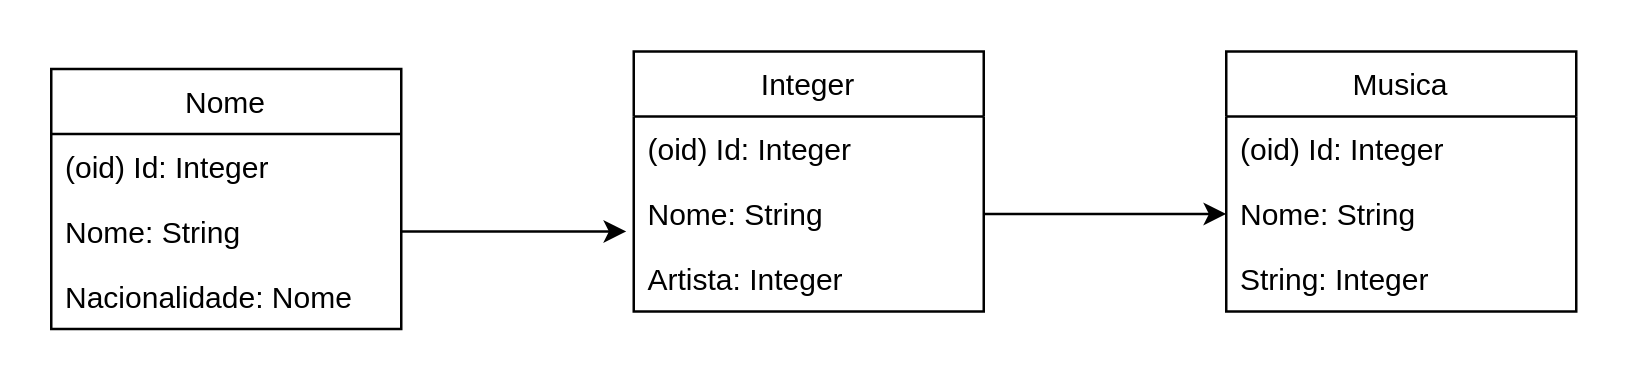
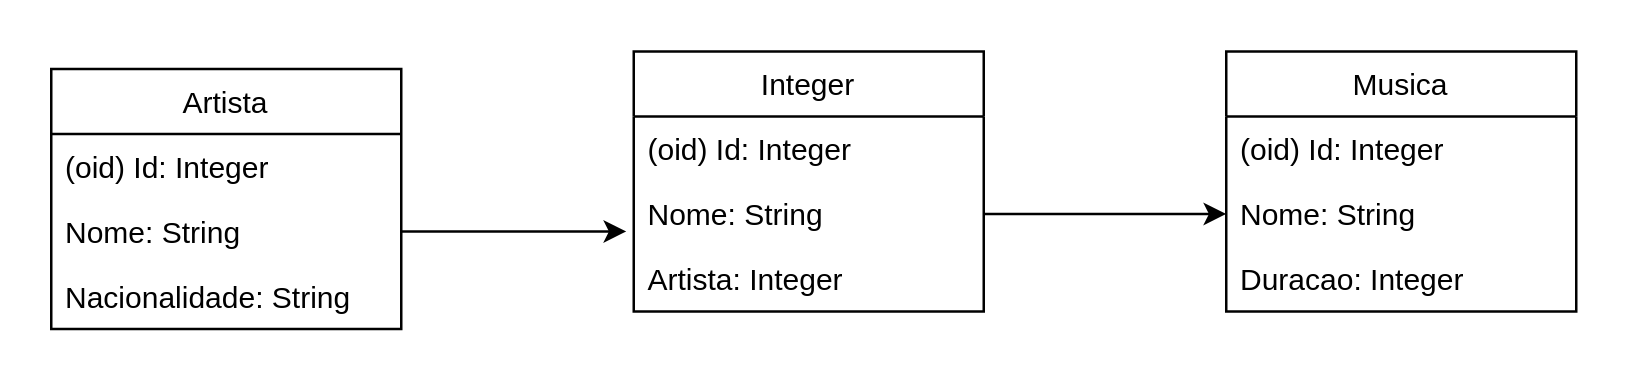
node "Nome": label "Nome" -> "Artista"
node "String: Integer": label "String: Integer" -> "Duracao: Integer"
node "Nacionalidade: Nome": label "Nacionalidade: Nome" -> "Nacionalidade: String"
